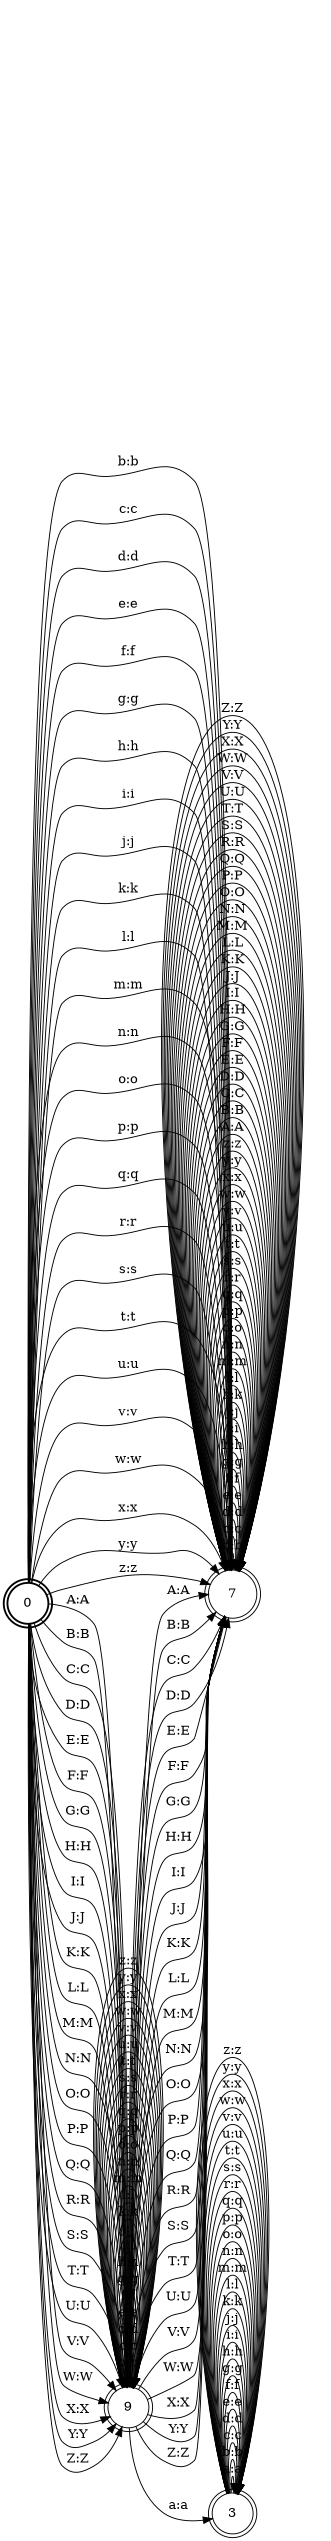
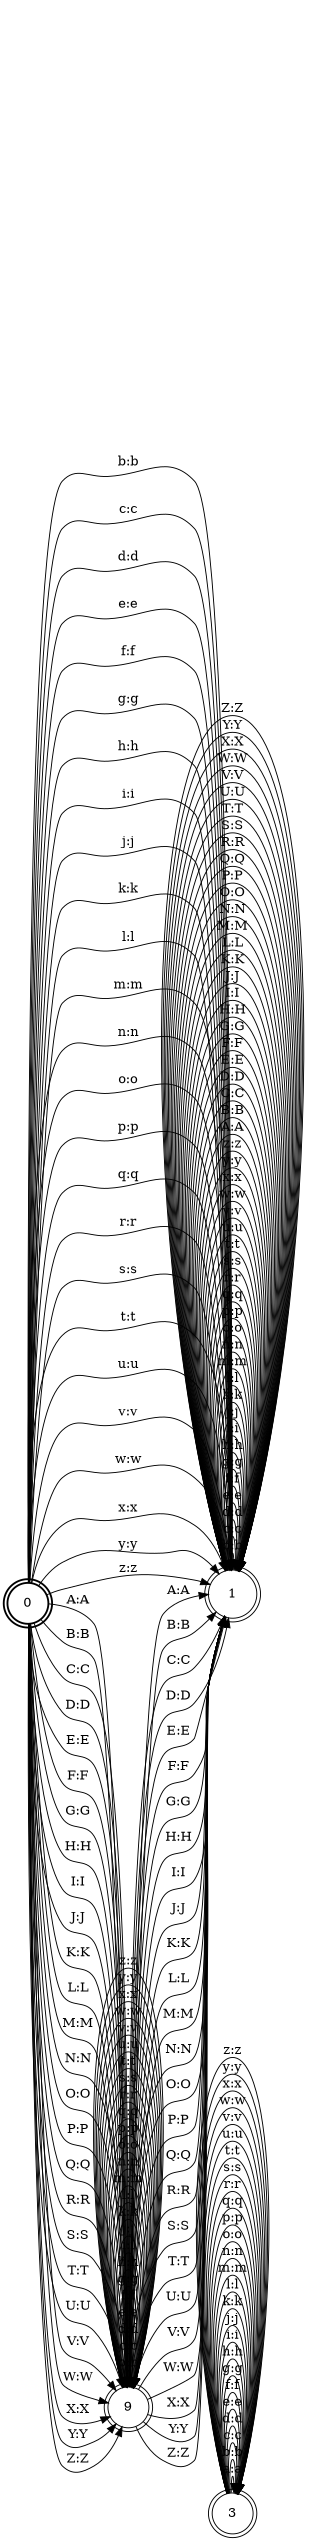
node "7": label "7" -> "1"
edge "9" -> "3": removed, label "a:a"
